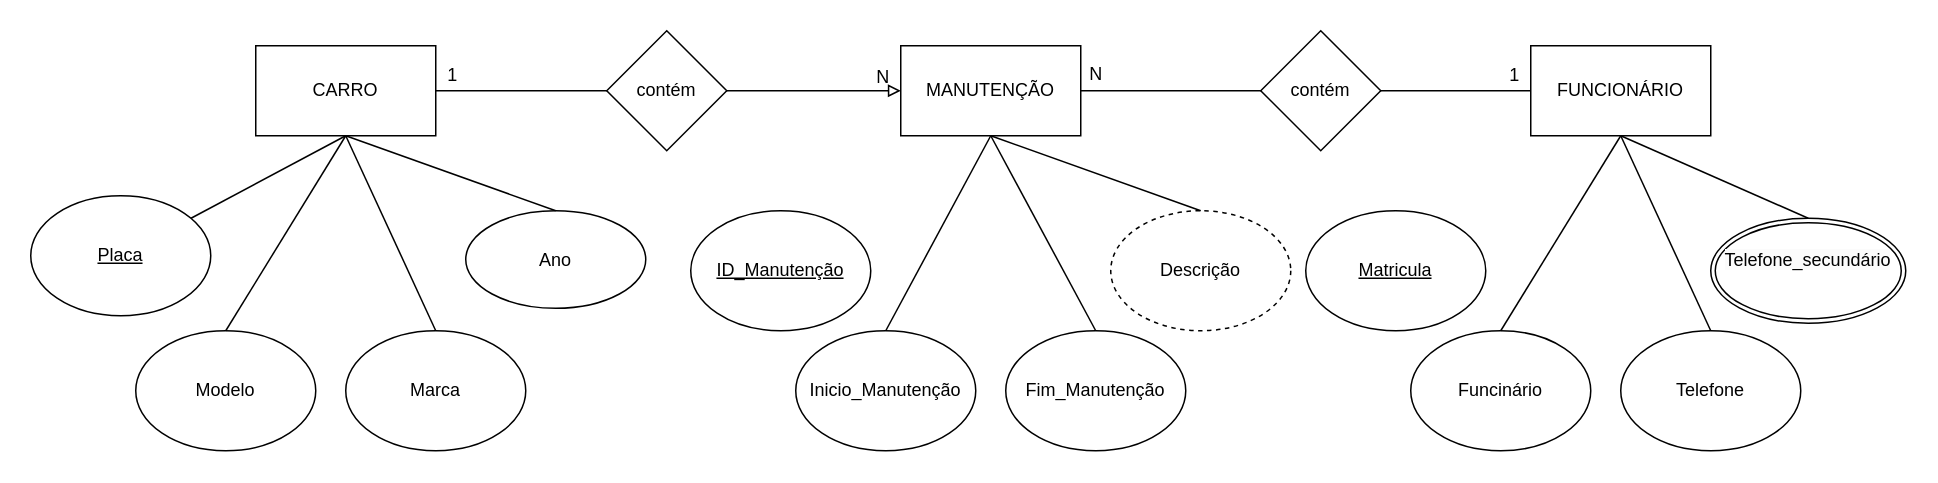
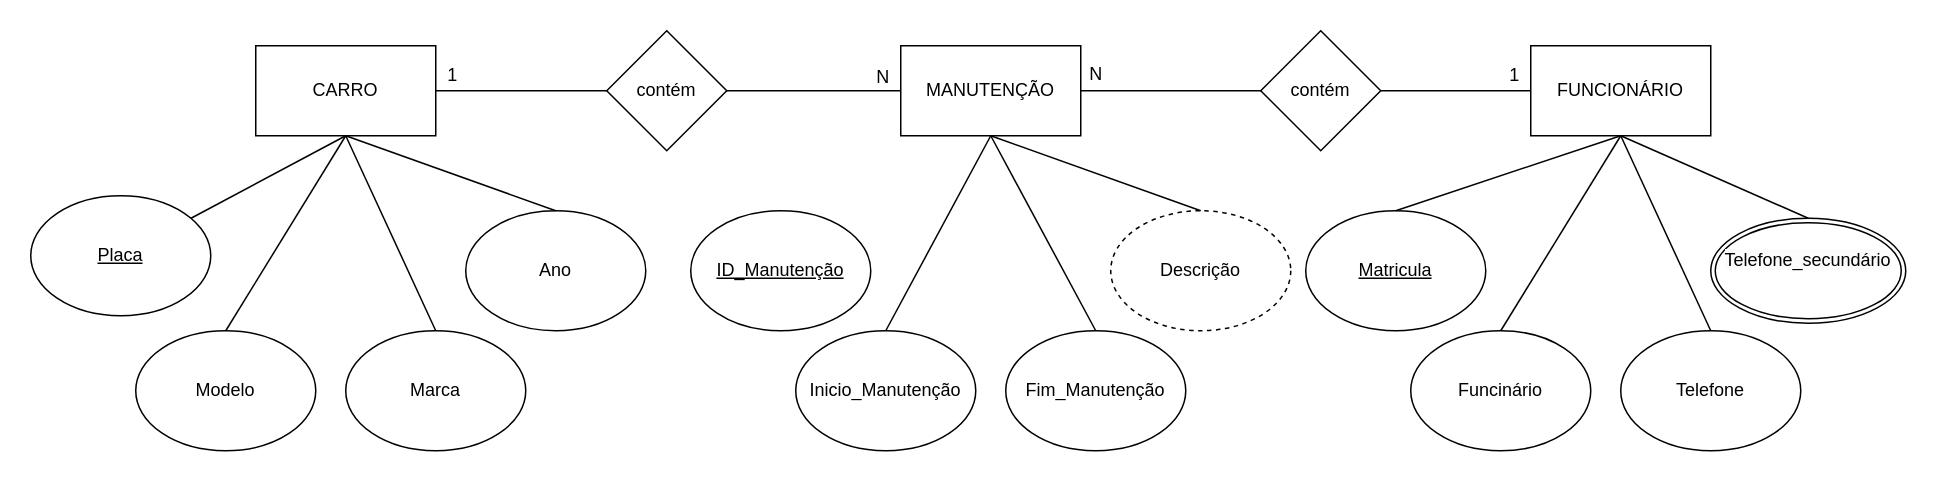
edge "CARRO" -> "MANUTENÇÃO": arrowhead block -> none
edge "FUNCIONÁRIO" -- "Matricula": added
node "Ano": size 180x98 -> 180x120
